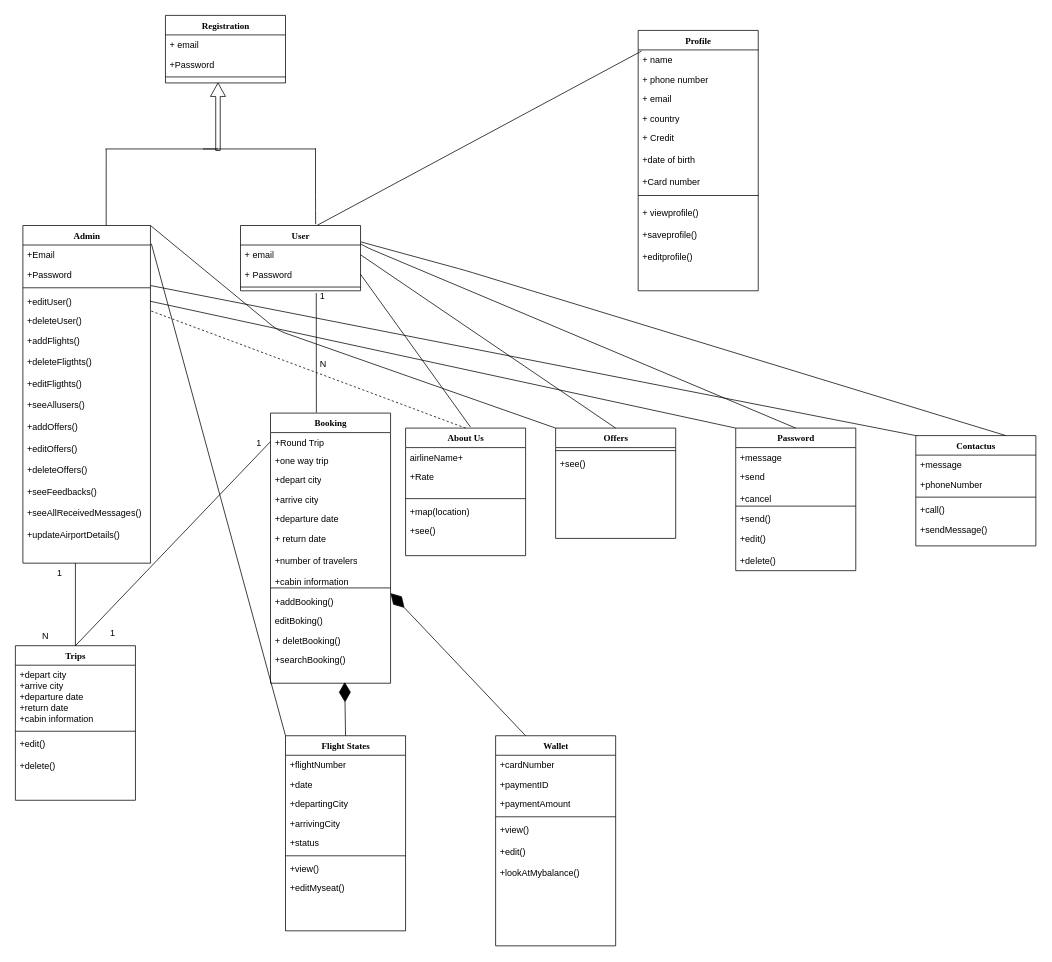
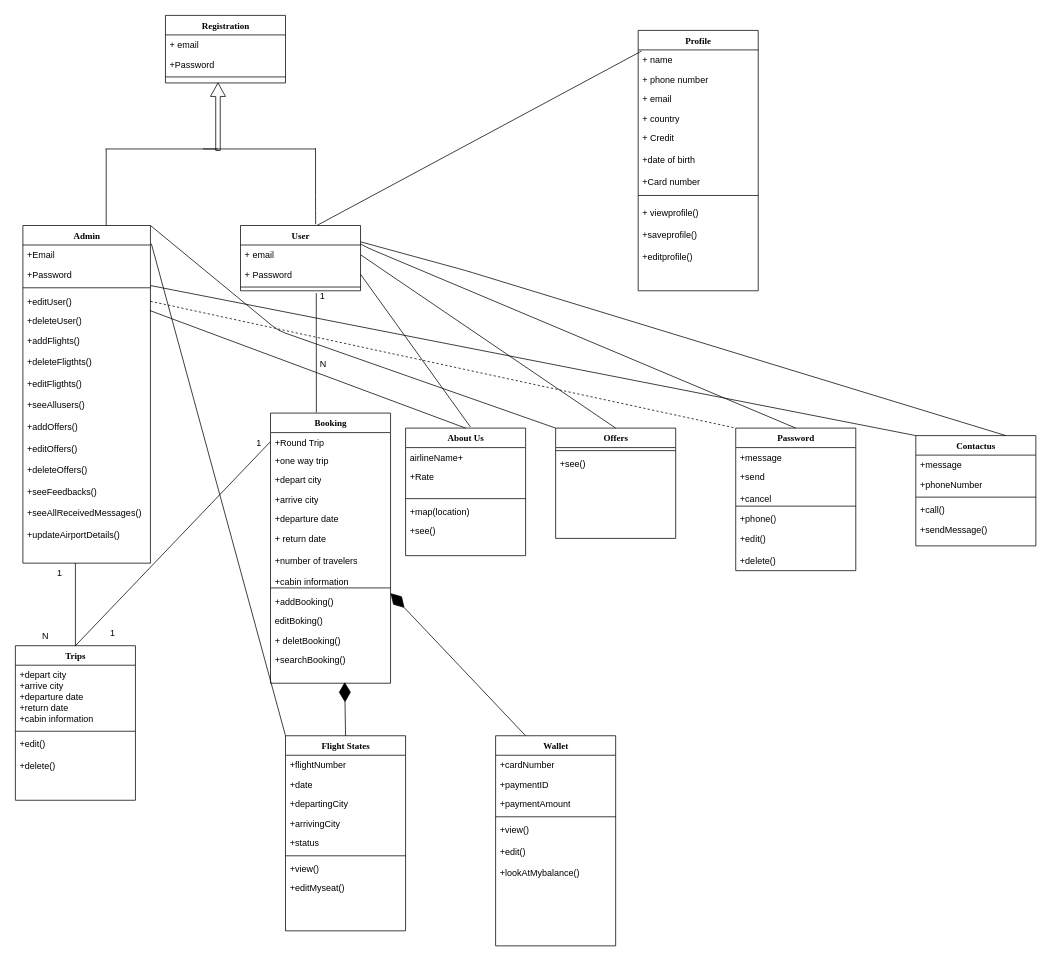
edge "+editUser()" -- "Password": style solid -> dashed
edge "+editUser()" -- "About Us": style dashed -> solid
node "+send()": label "+send()" -> "+phone()"
